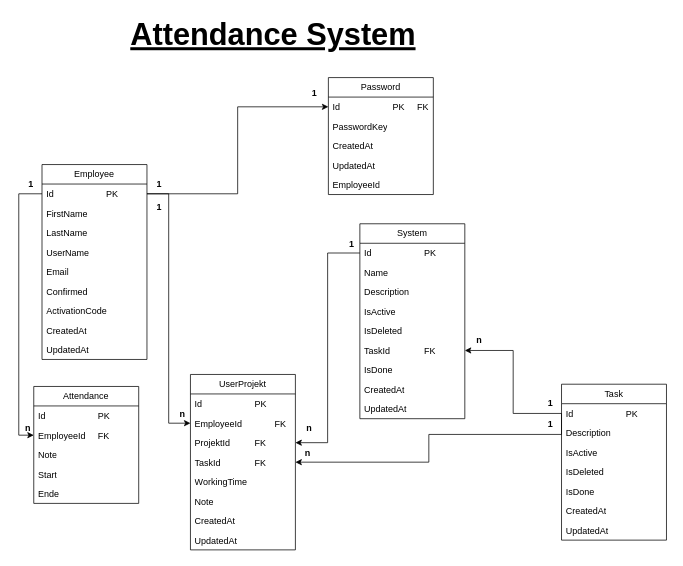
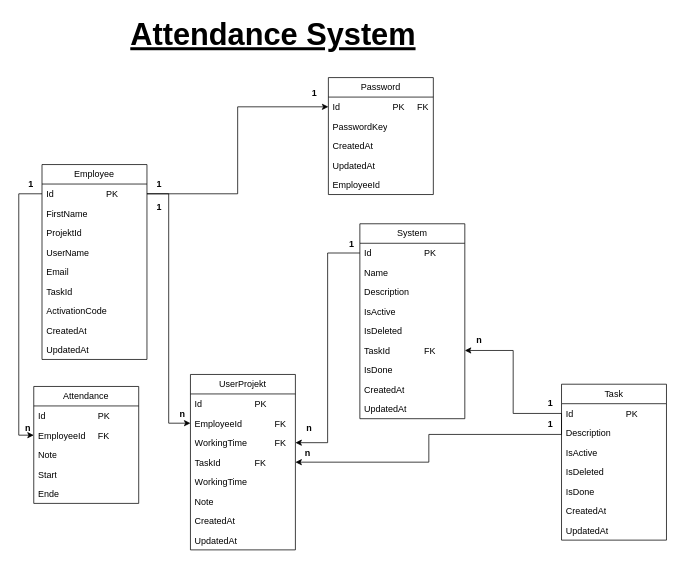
node "LastName": label "LastName" -> "ProjektId"
node "Confirmed": label "Confirmed" -> "TaskId"
node "ProjektId FK": label "ProjektId FK" -> "WorkingTime FK"
